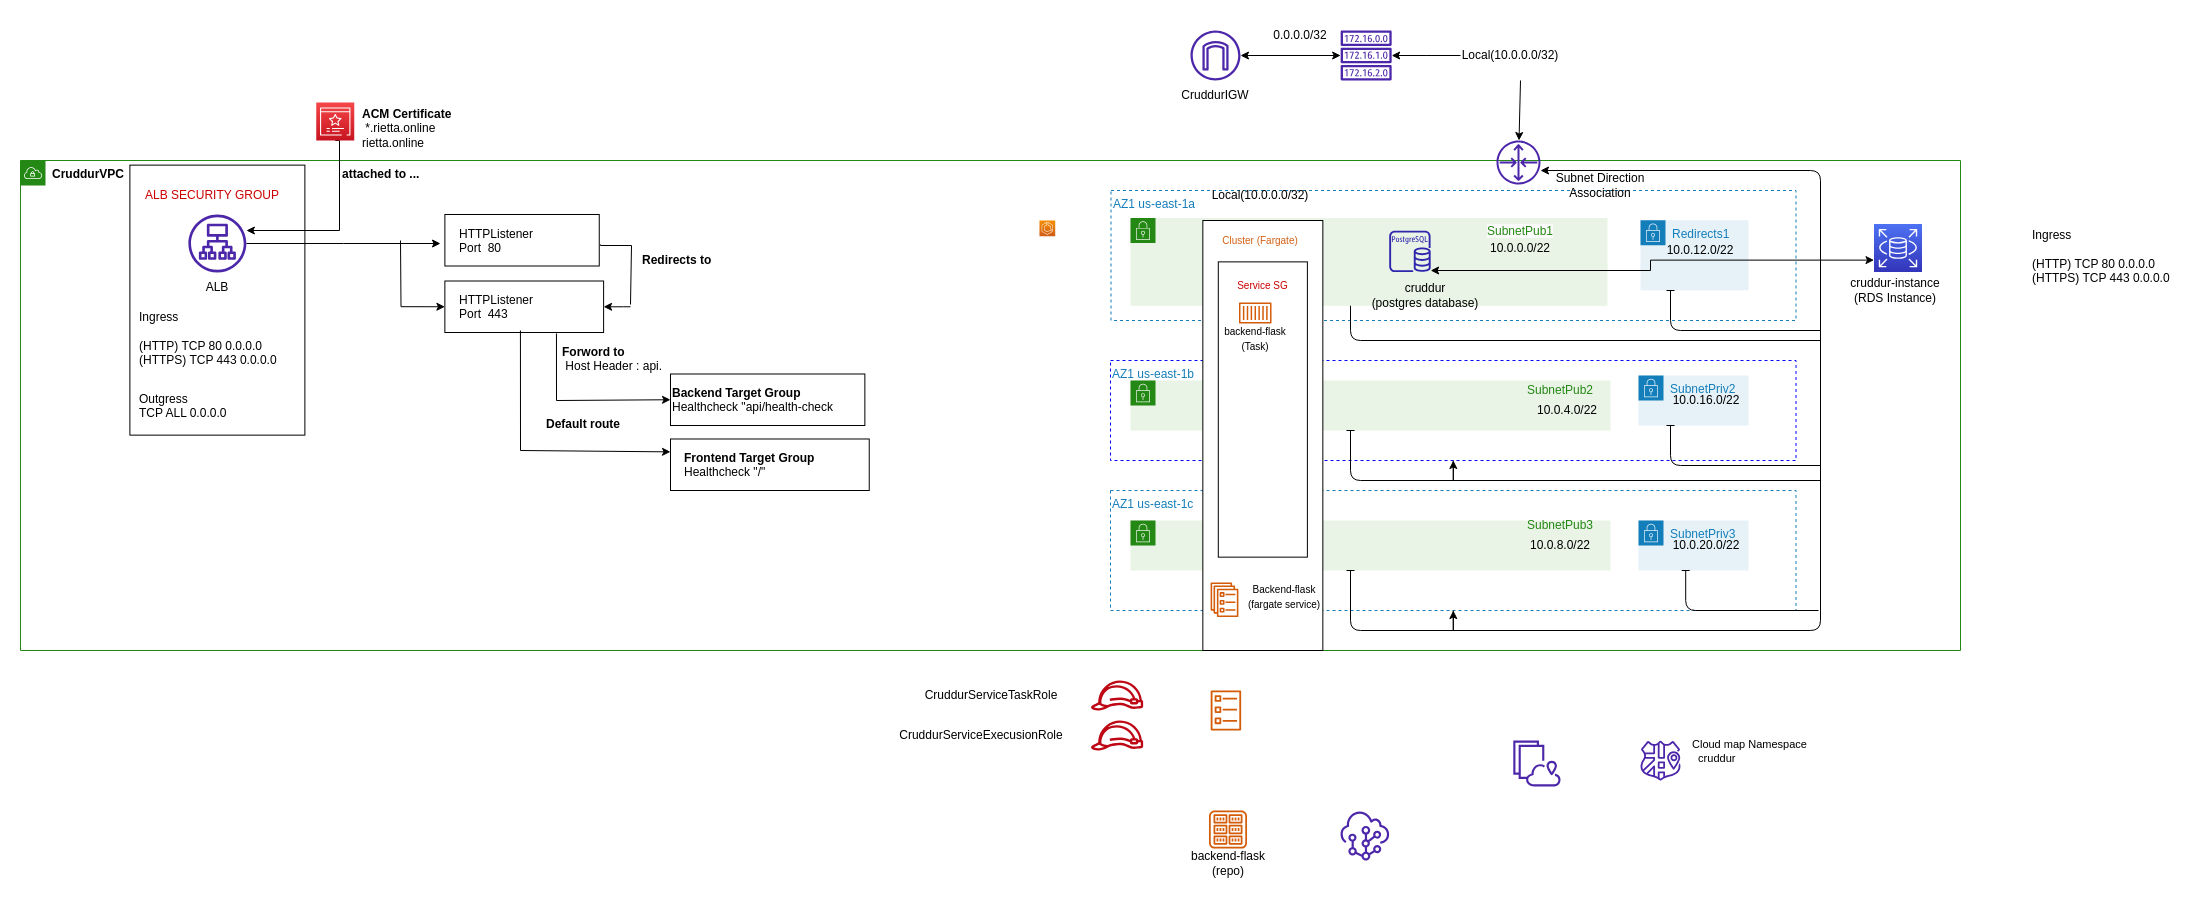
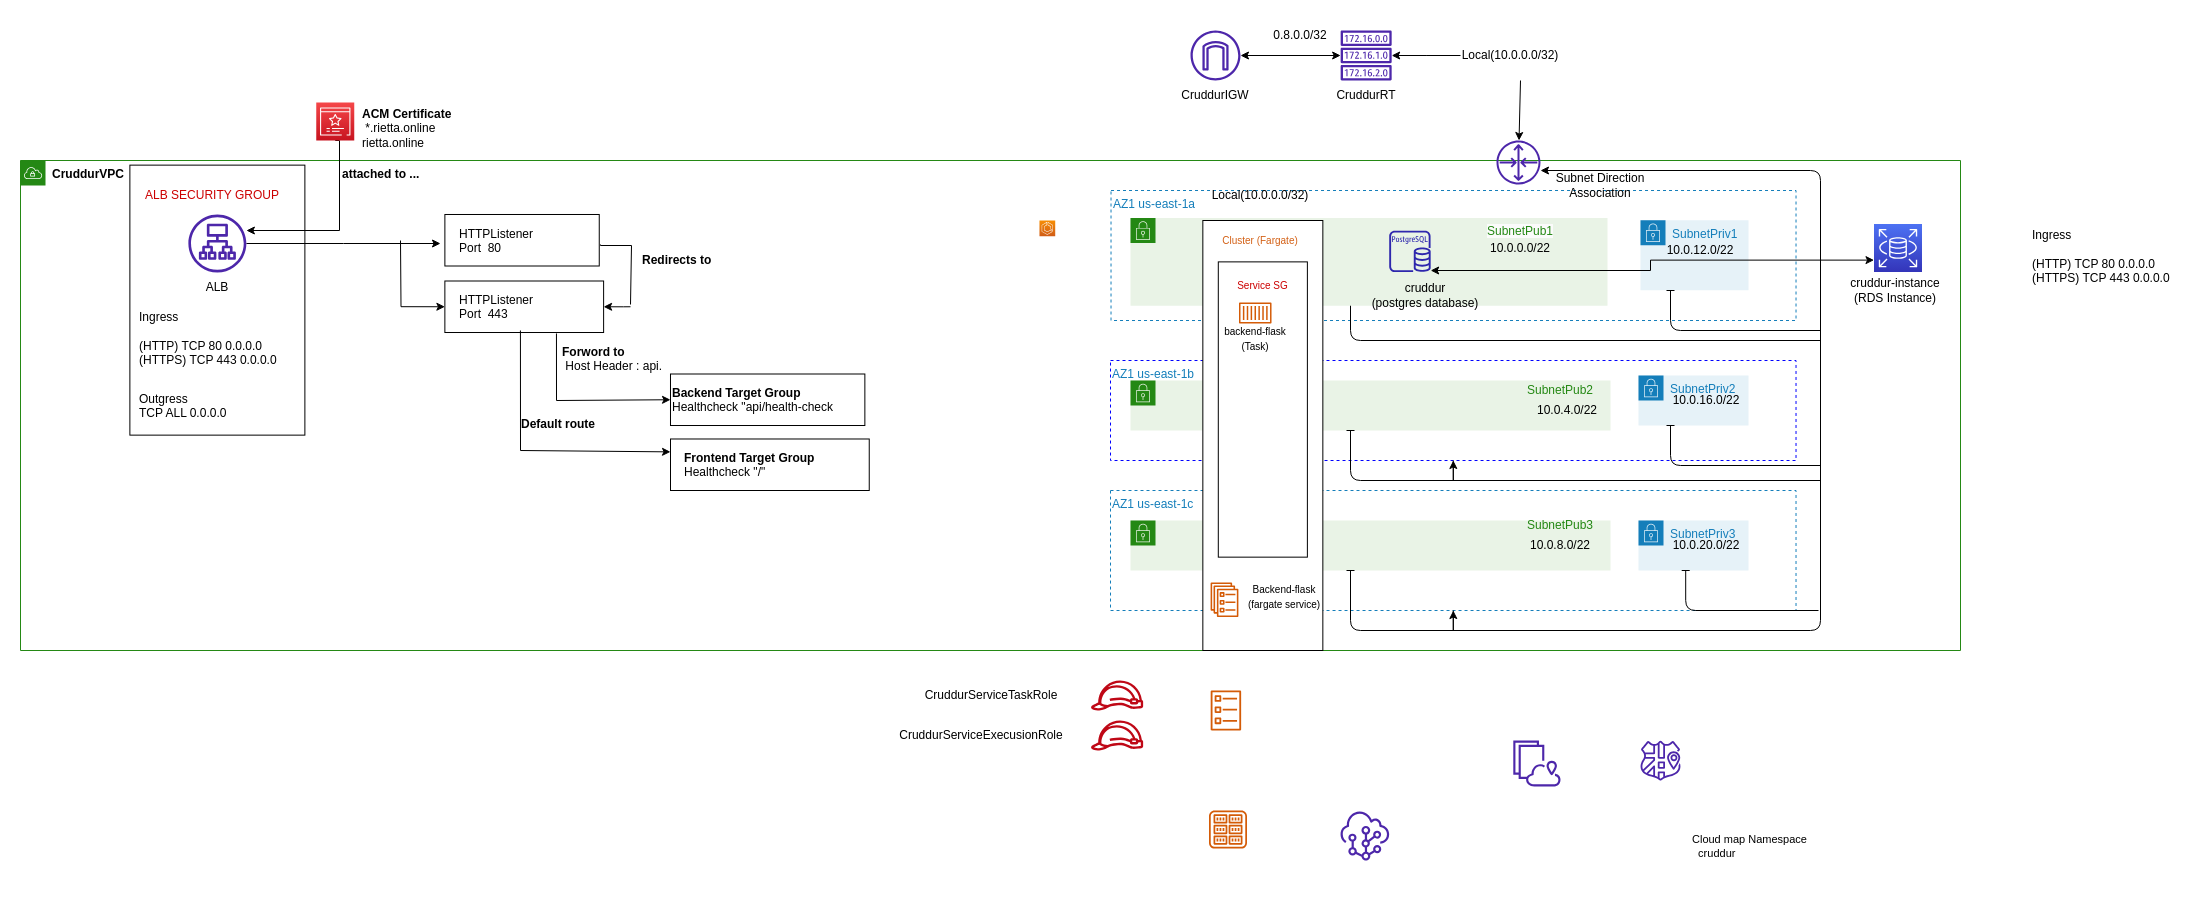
node "0.0.0.0/32": label "0.0.0.0/32" -> "0.8.0.0/32"
node "CruddurRT": added
node "Redirects1": label "Redirects1" -> "SubnetPriv1"
node "Default route": moved (584, 431) -> (559, 431)
node "Cloud map Namespace cruddur": moved (1751, 762) -> (1751, 857)
node "backend-flask (repo)": removed
